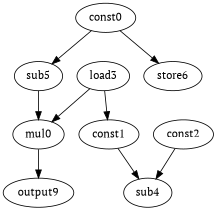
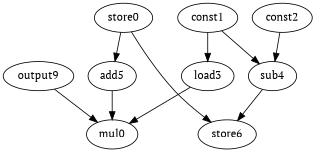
node "const0": label "const0" -> "store0"
node "sub5": label "sub5" -> "add5"
edge "load3" -> "const1": reversed
edge "sub4" -> "store6": added
edge "mul0" -> "output9": reversed
